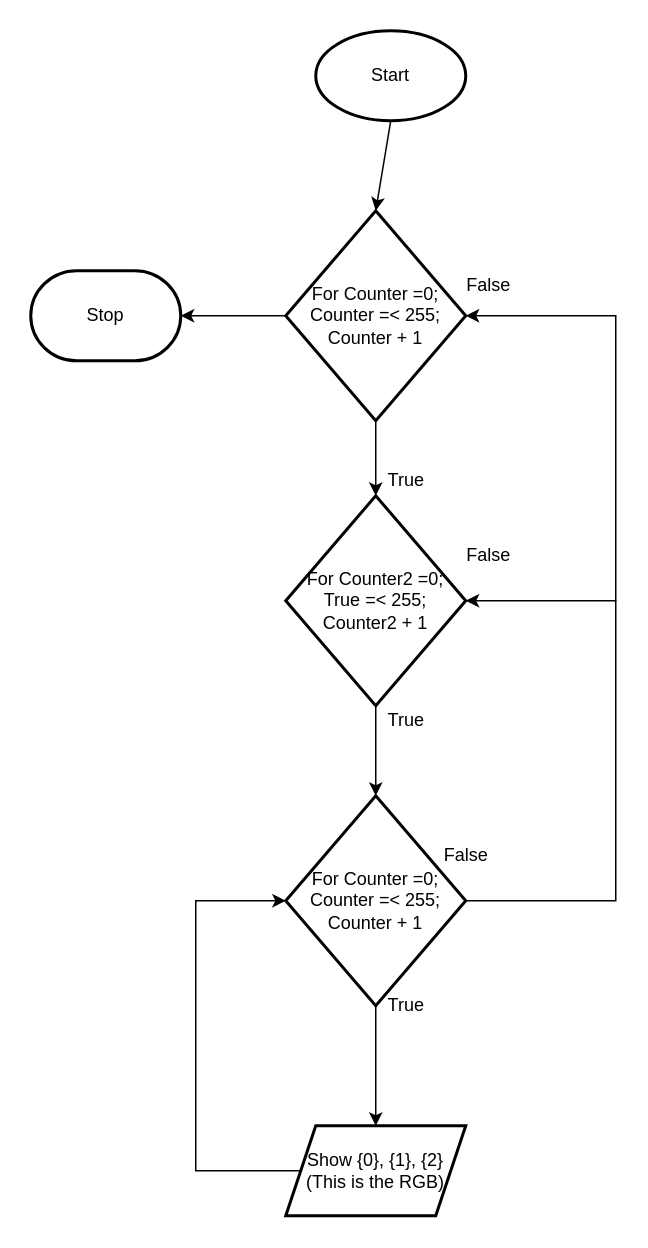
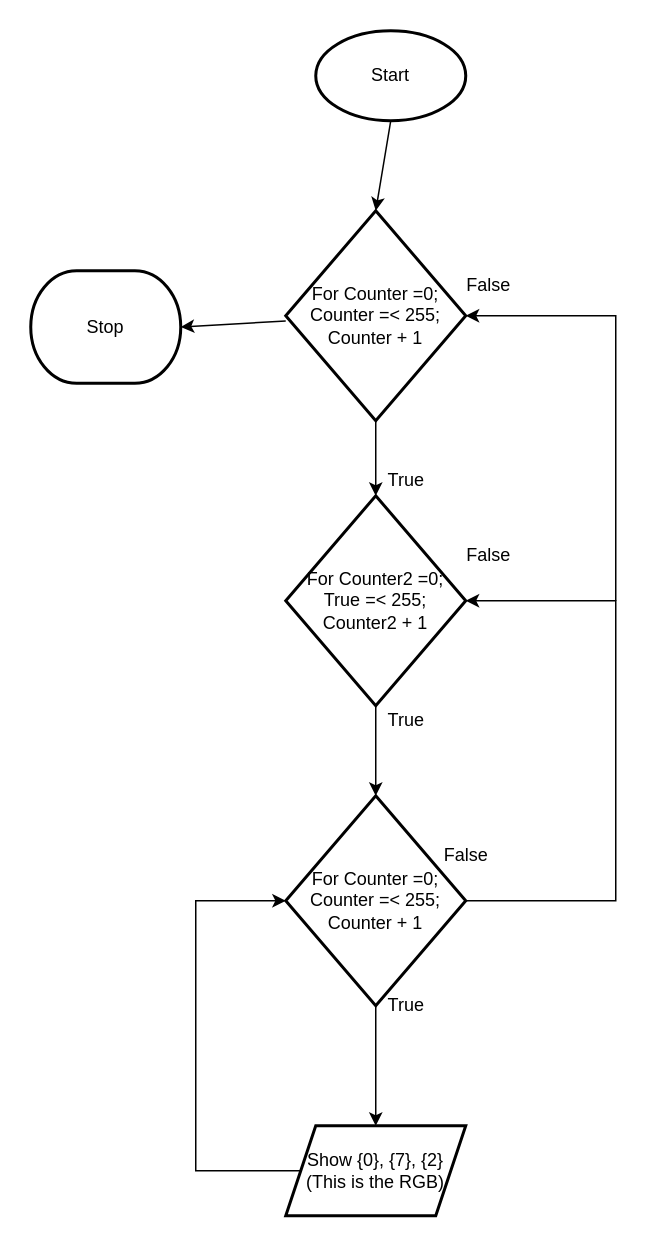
node "Stop": size 150x90 -> 150x113
node "Show {0}, {1}, {2} (This is the RGB)": label "Show {0}, {1}, {2} (This is the RGB)" -> "Show {0}, {7}, {2} (This is the RGB)"
